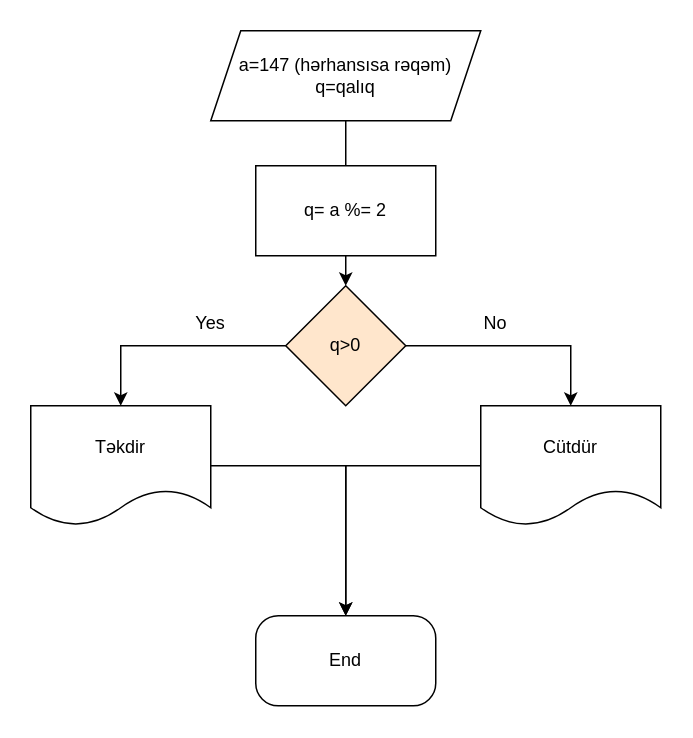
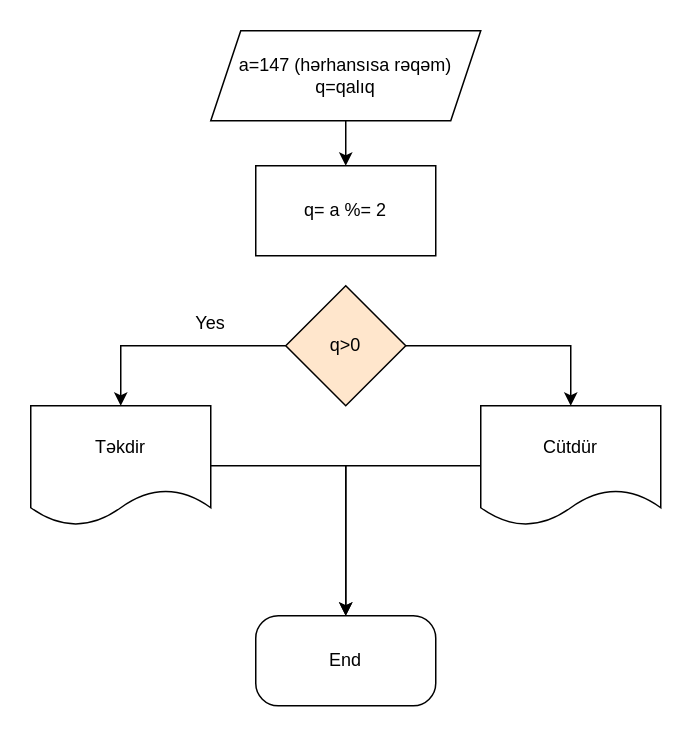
edge "a=147 (hərhansısa rəqəm) q=qalıq" -> "q>0": now "a=147 (hərhansısa rəqəm) q=qalıq" -> "q= a %= 2"
node "No": removed
